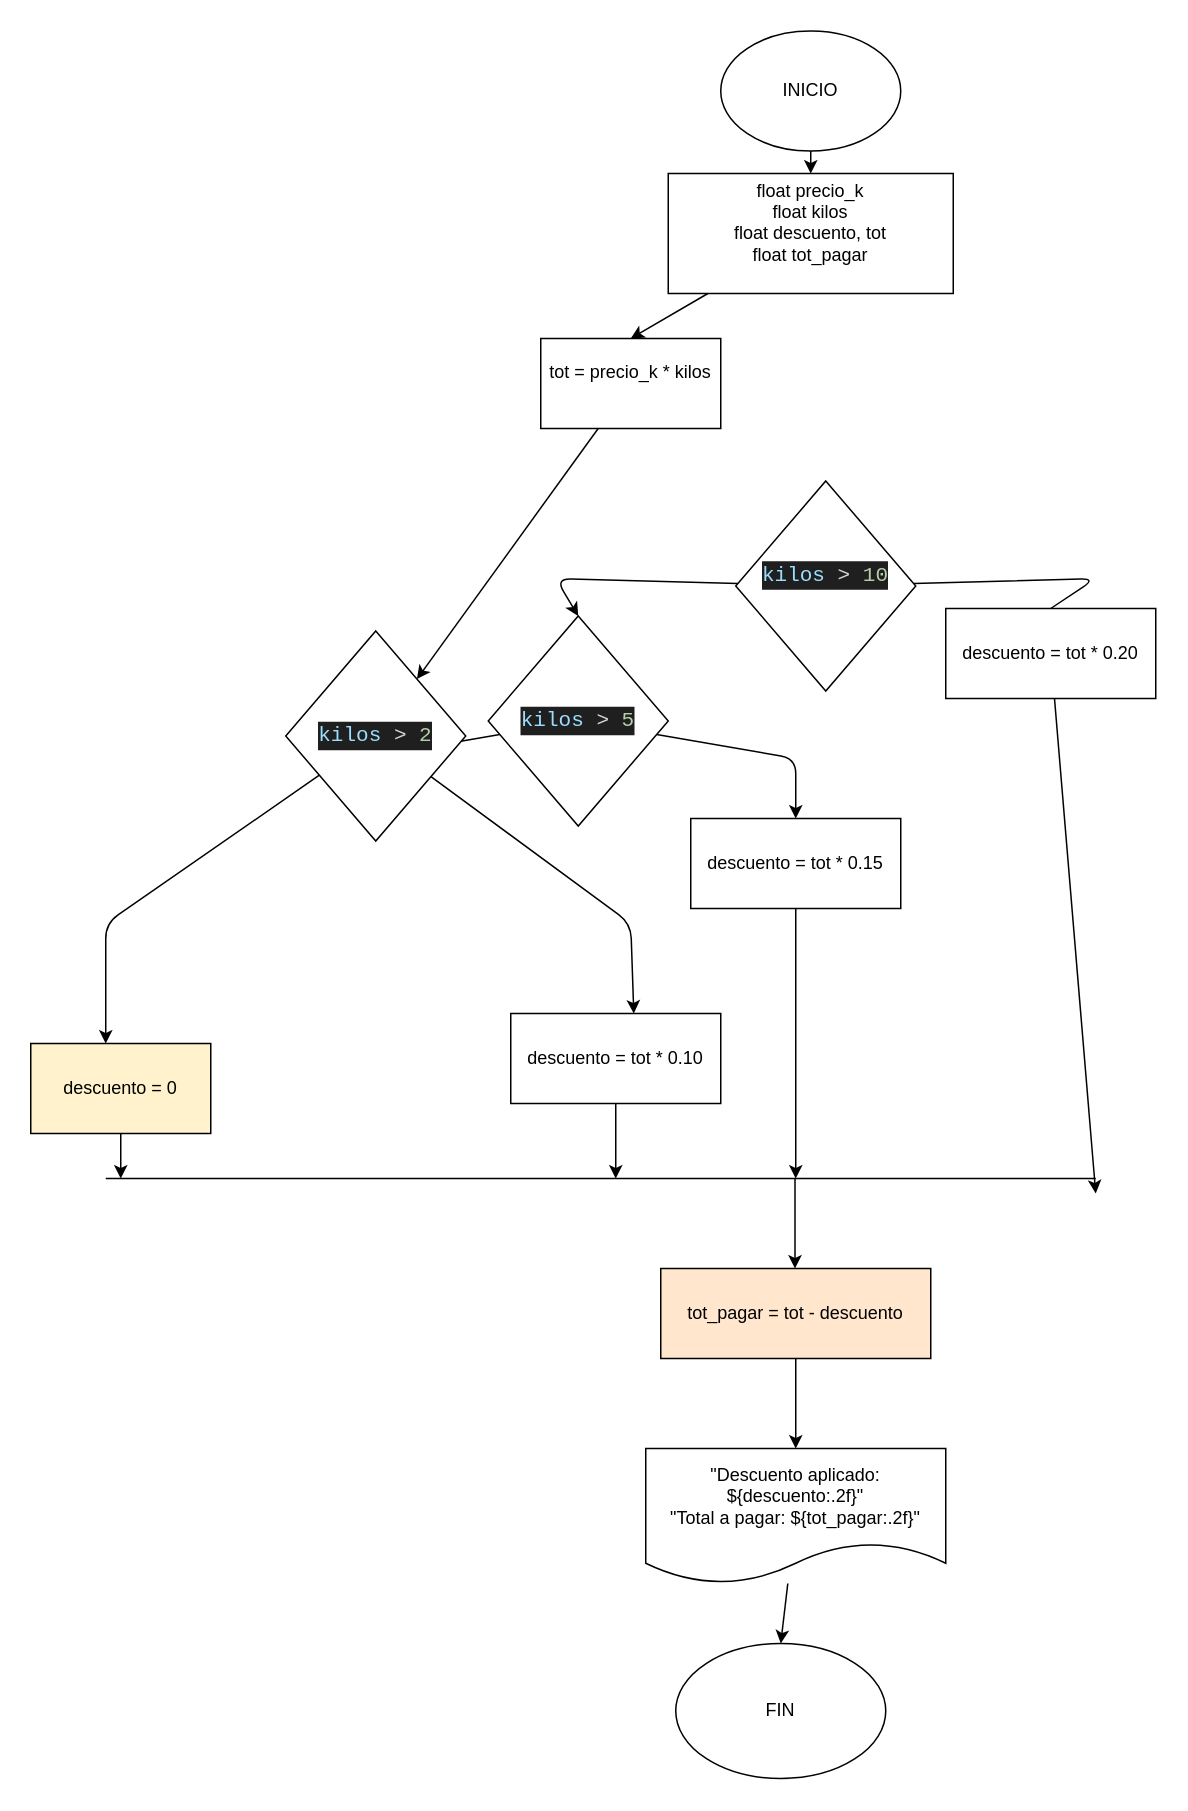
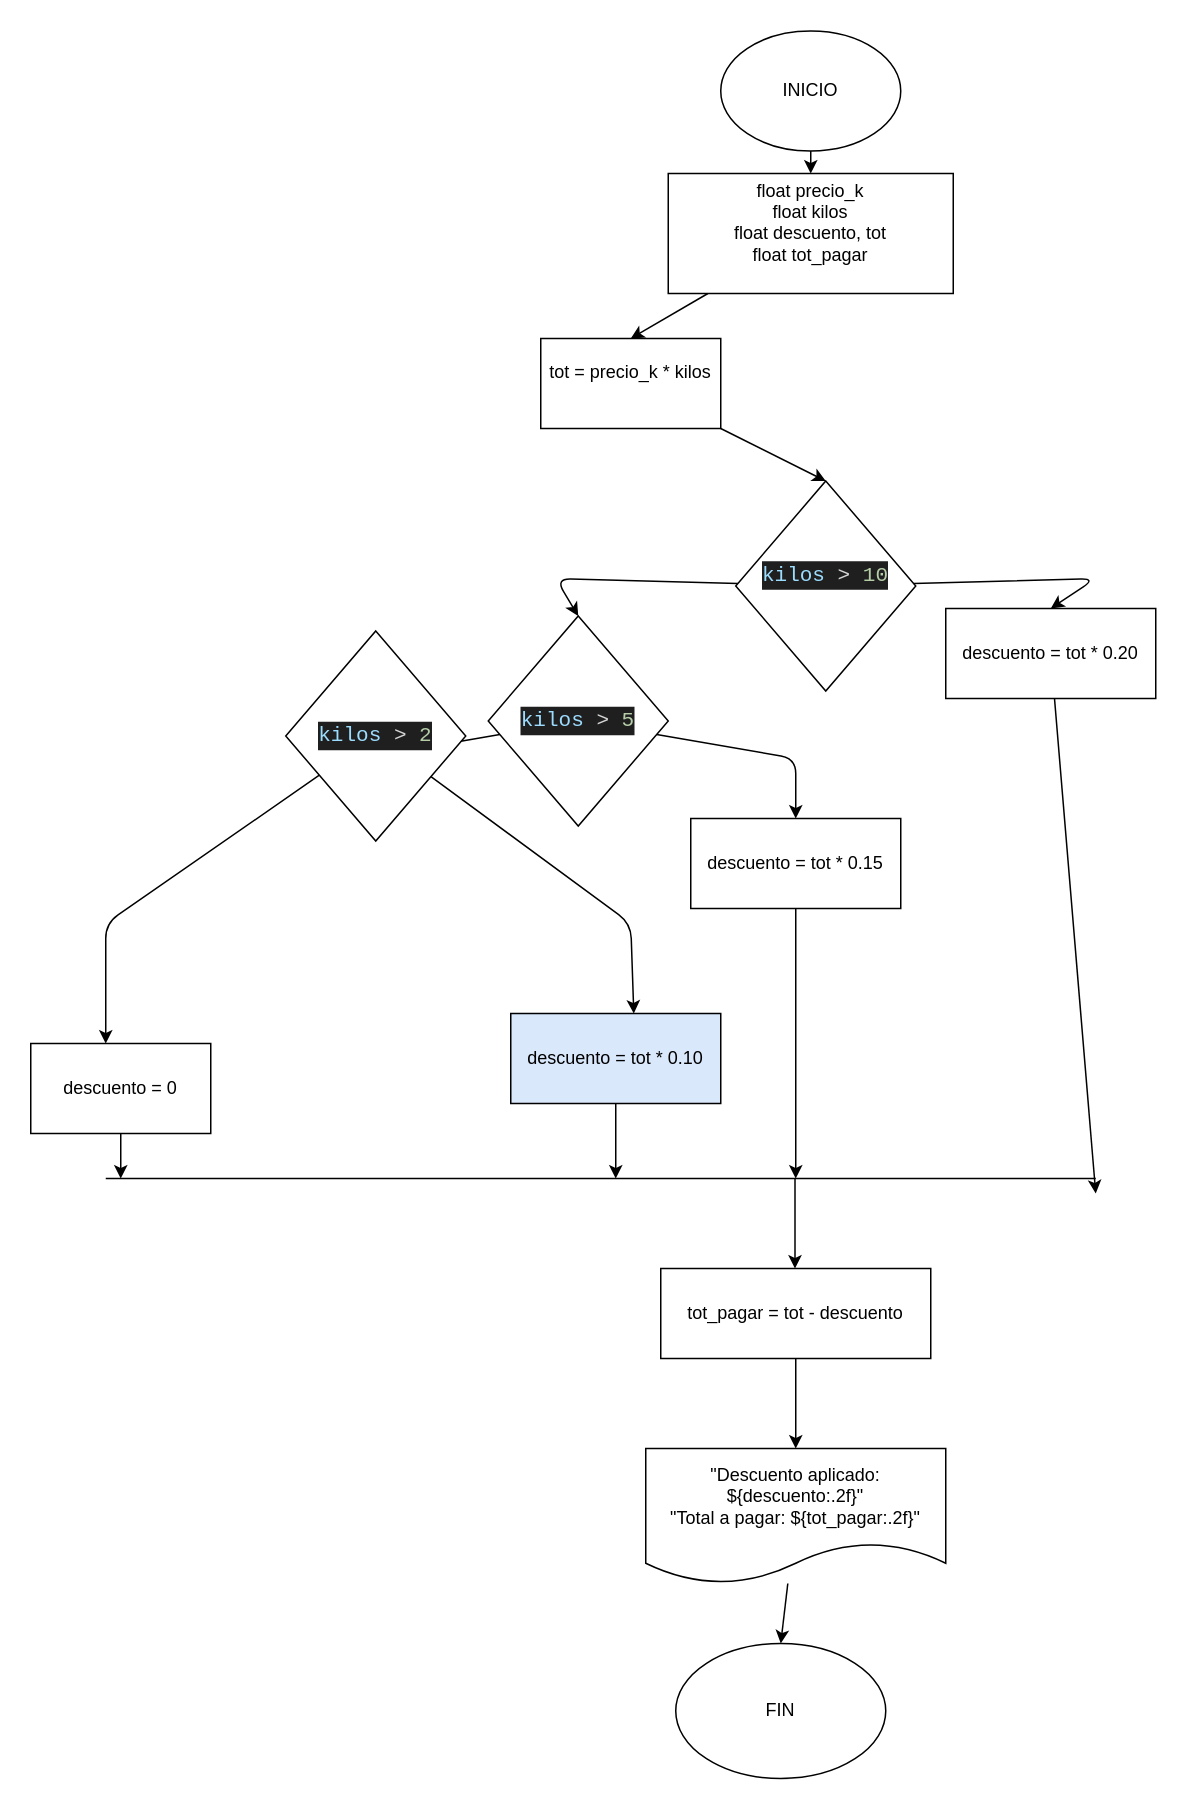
edge "tot = precio_k * kilos" -> "kilos > 2": now "tot = precio_k * kilos" -> "kilos > 10"
edge "kilos > 10" -- "descuento = tot * 0.20": arrowhead none -> classic
node "descuento = tot * 0.10": fillcolor #ffffff -> #dae8fc
node "descuento = 0": fillcolor #fff2cc -> #ffffff
node "tot_pagar = tot - descuento": fillcolor #ffe6cc -> #ffffff
